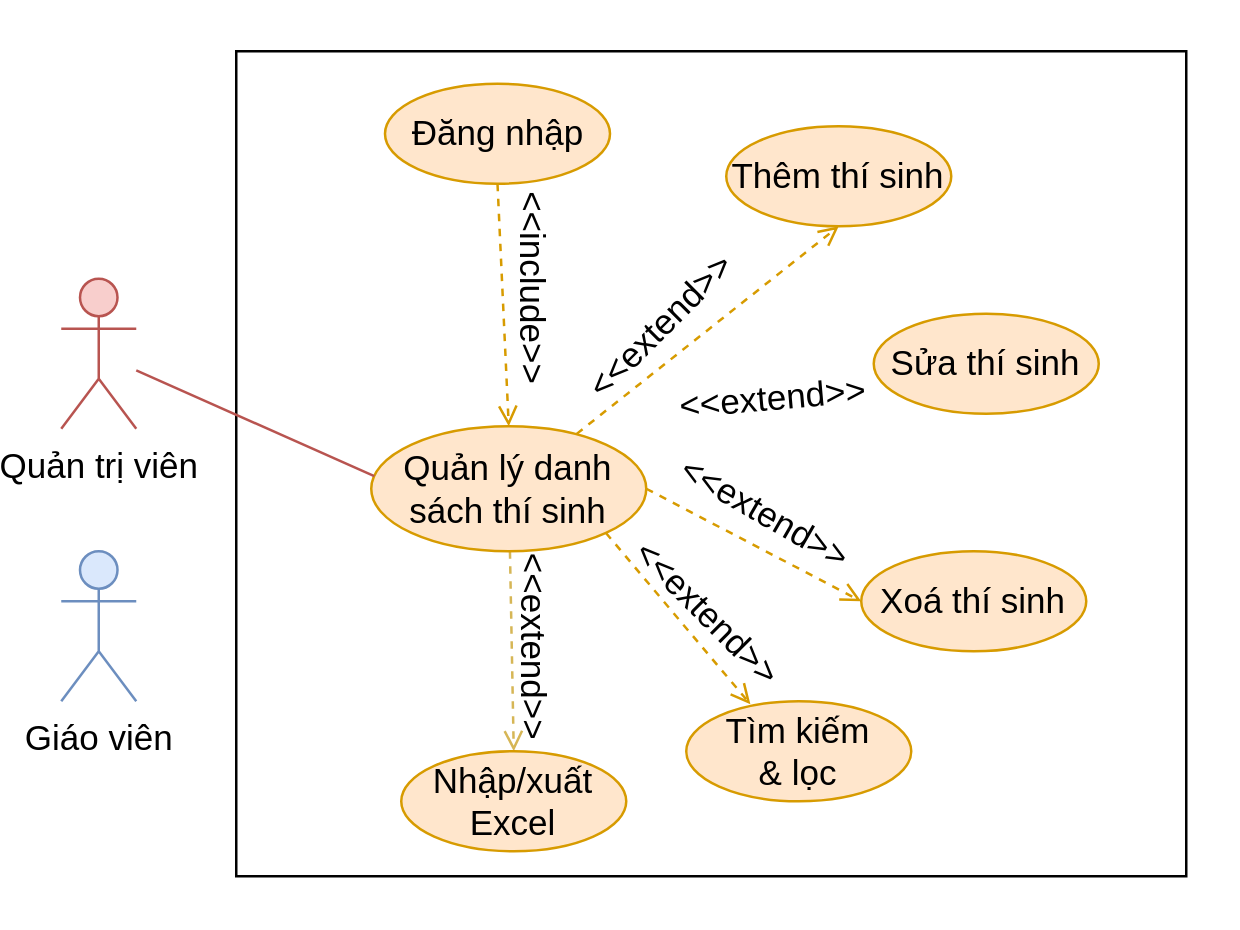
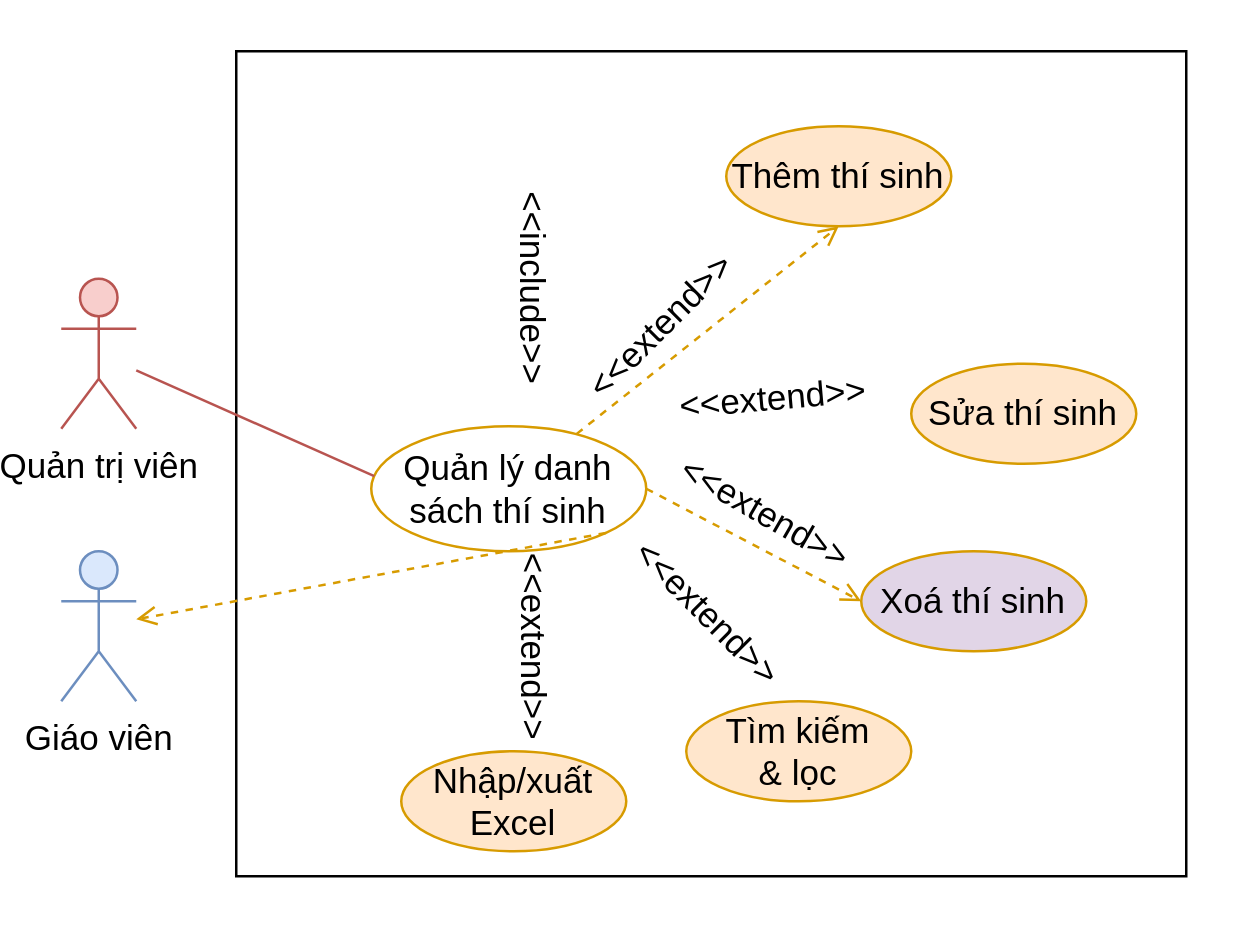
node "Đăng nhập": removed
edge "Đăng nhập" -> "Quản lý danh sách thí sinh": removed
node "Sửa thí sinh": moved (986, 364) -> (1024, 414)
node "Quản lý danh sách thí sinh": fillcolor #ffe6cc -> #ffffff
node "Xoá thí sinh": fillcolor #ffe6cc -> #e1d5e7
edge "Quản lý danh sách thí sinh" -> "Tìm kiếm & lọc": now "Quản lý danh sách thí sinh" -> "Giáo viên"
edge "Quản lý danh sách thí sinh" -> "Nhập/xuất Excel": removed
